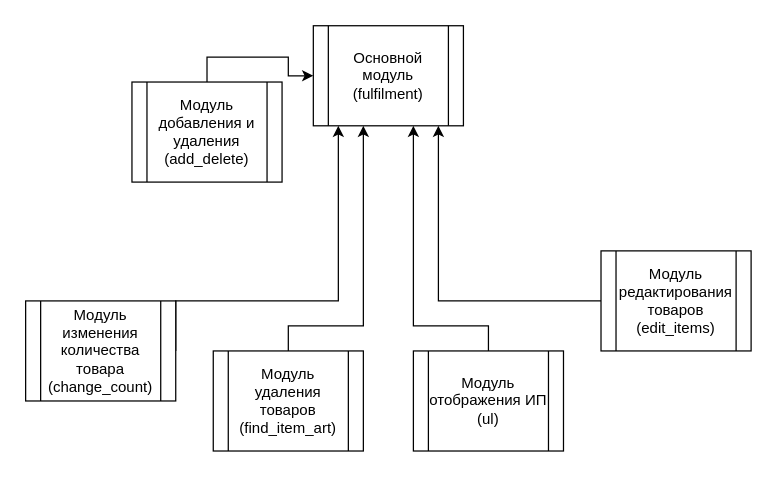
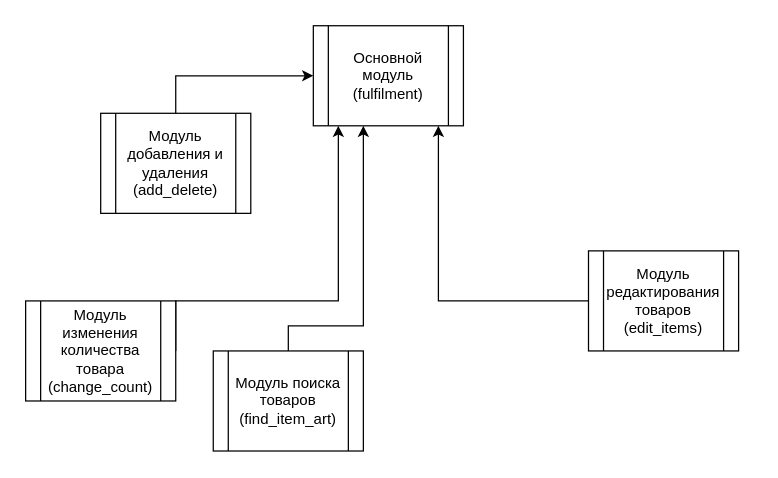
node "Модуль добавления и удаления (add_delete)": moved (207, 132) -> (176, 163)
edge "Модуль отображения ИП (ul)" -> "Основной модуль (fulfilment)": removed
node "Модуль редактирования товаров (edit_items)": moved (676, 301) -> (663, 301)
node "Модуль удаления товаров (find_item_art)": label "Модуль удаления товаров (find_item_art)" -> "Модуль поиска товаров (find_item_art)"
node "Модуль отображения ИП (ul)": removed
